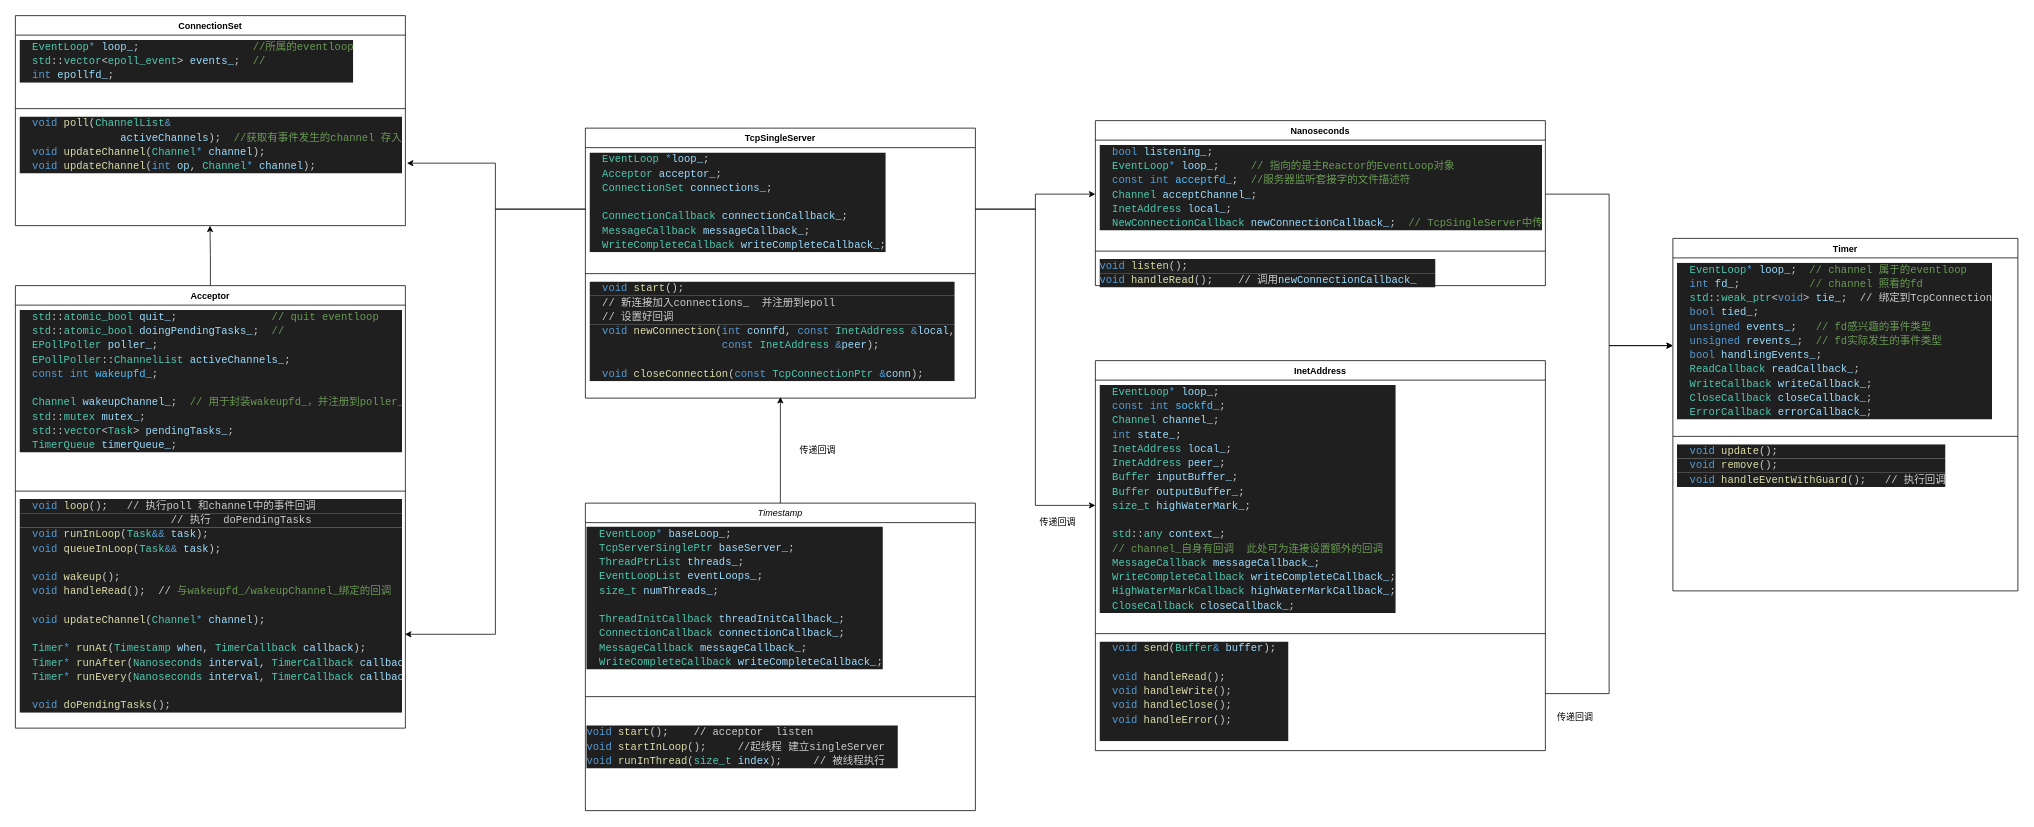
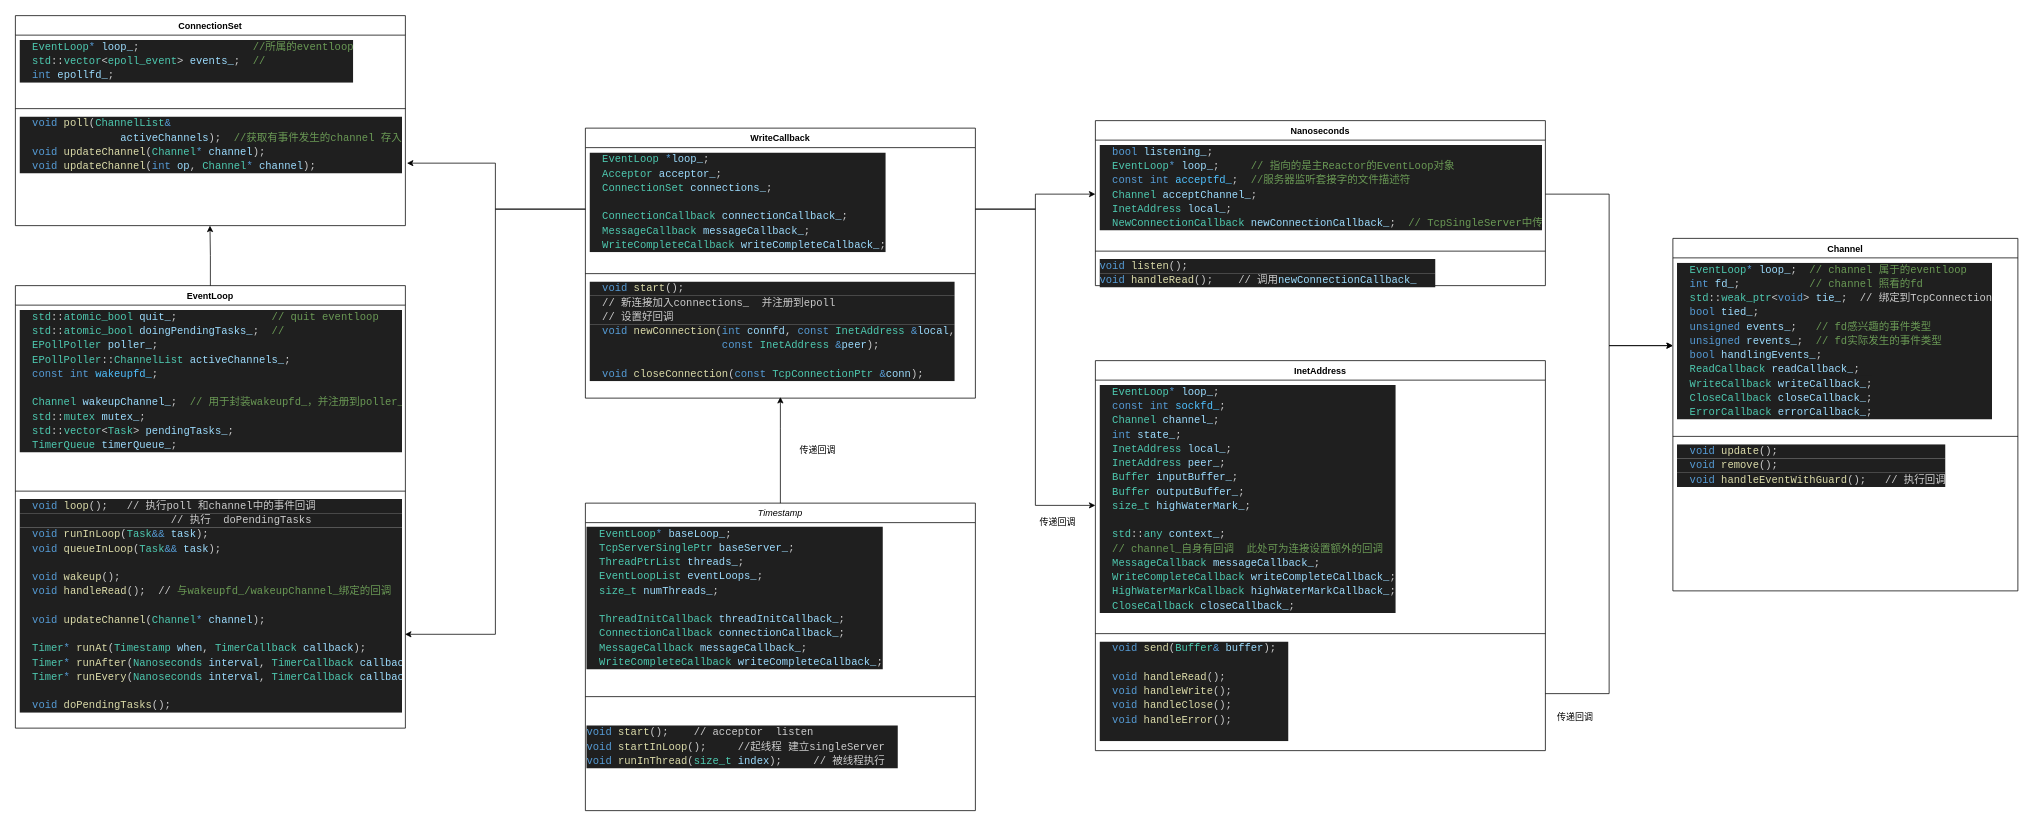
node "TcpSingleServer": label "TcpSingleServer" -> "WriteCallback"
node "Timer": label "Timer" -> "Channel"
node "Acceptor": label "Acceptor" -> "EventLoop"
